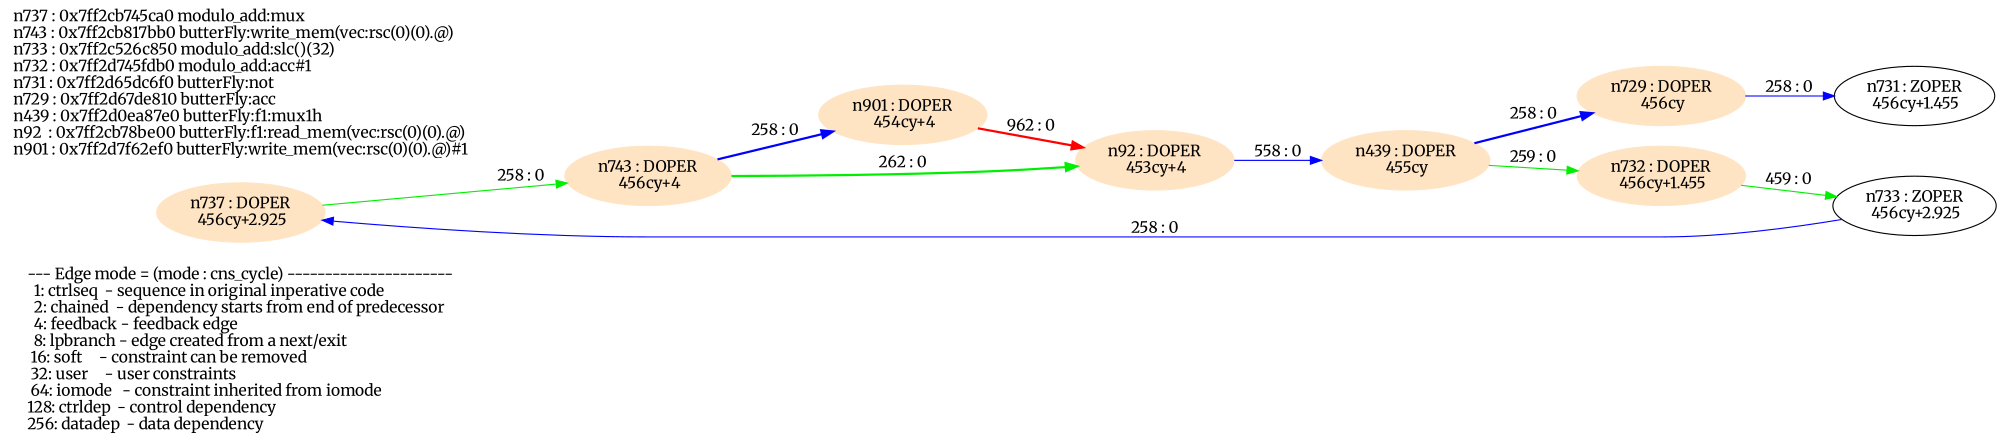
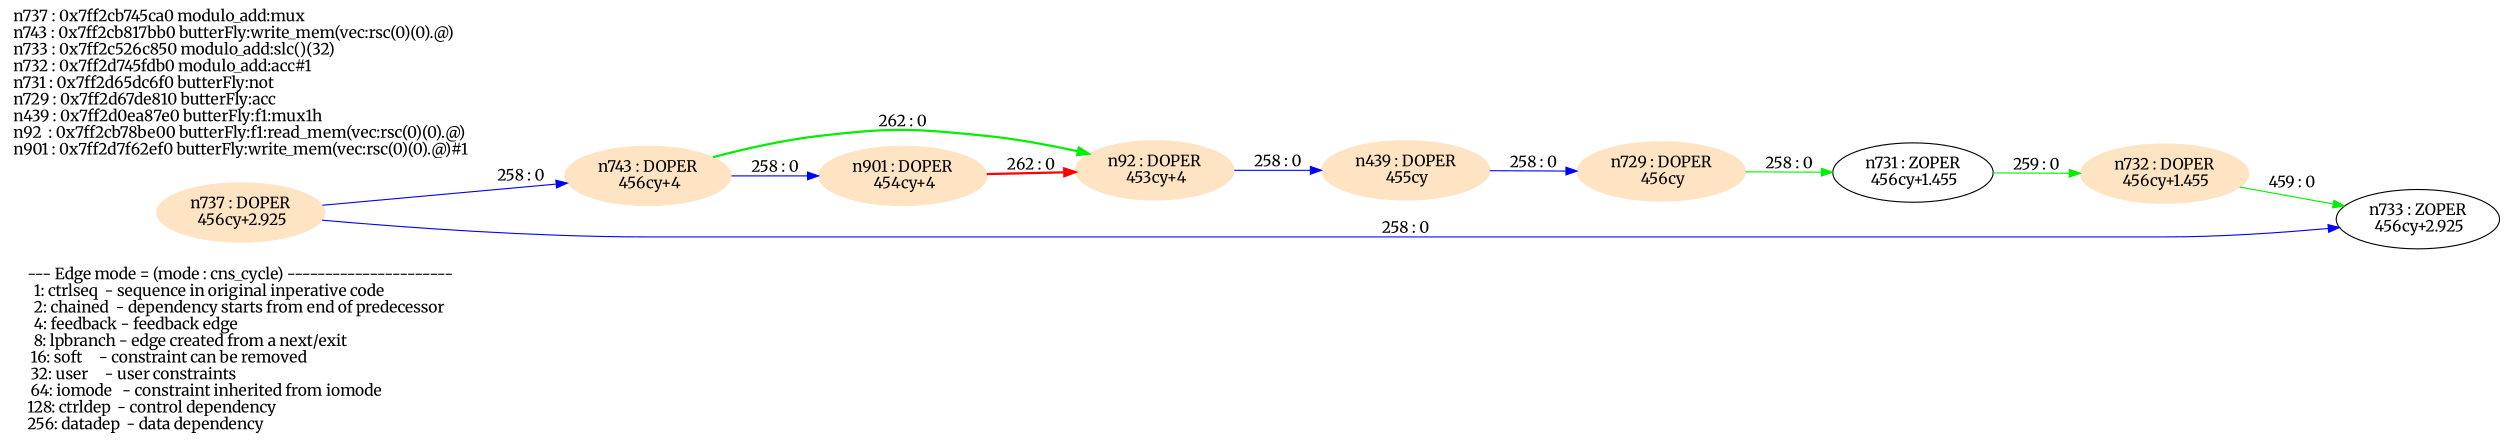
edge "n729 : DOPER 456cy" -> "n731 : ZOPER 456cy+1.455": color blue -> green2
edge "n901 : DOPER 454cy+4" -> "n92 : DOPER 453cy+4": label "962 : 0" -> "262 : 0"
edge "n439 : DOPER 455cy" -> "n729 : DOPER 456cy": style bold -> solid
edge "n743 : DOPER 456cy+4" -> "n901 : DOPER 454cy+4": style bold -> solid
edge "n92 : DOPER 453cy+4" -> "n439 : DOPER 455cy": label "558 : 0" -> "258 : 0"
edge "n439 : DOPER 455cy" -> "n732 : DOPER 456cy+1.455": now "n731 : ZOPER 456cy+1.455" -> "n732 : DOPER 456cy+1.455"
edge "n737 : DOPER 456cy+2.925" -> "n743 : DOPER 456cy+4": color green2 -> blue
edge "n733 : ZOPER 456cy+2.925" -> "n737 : DOPER 456cy+2.925": reversed
